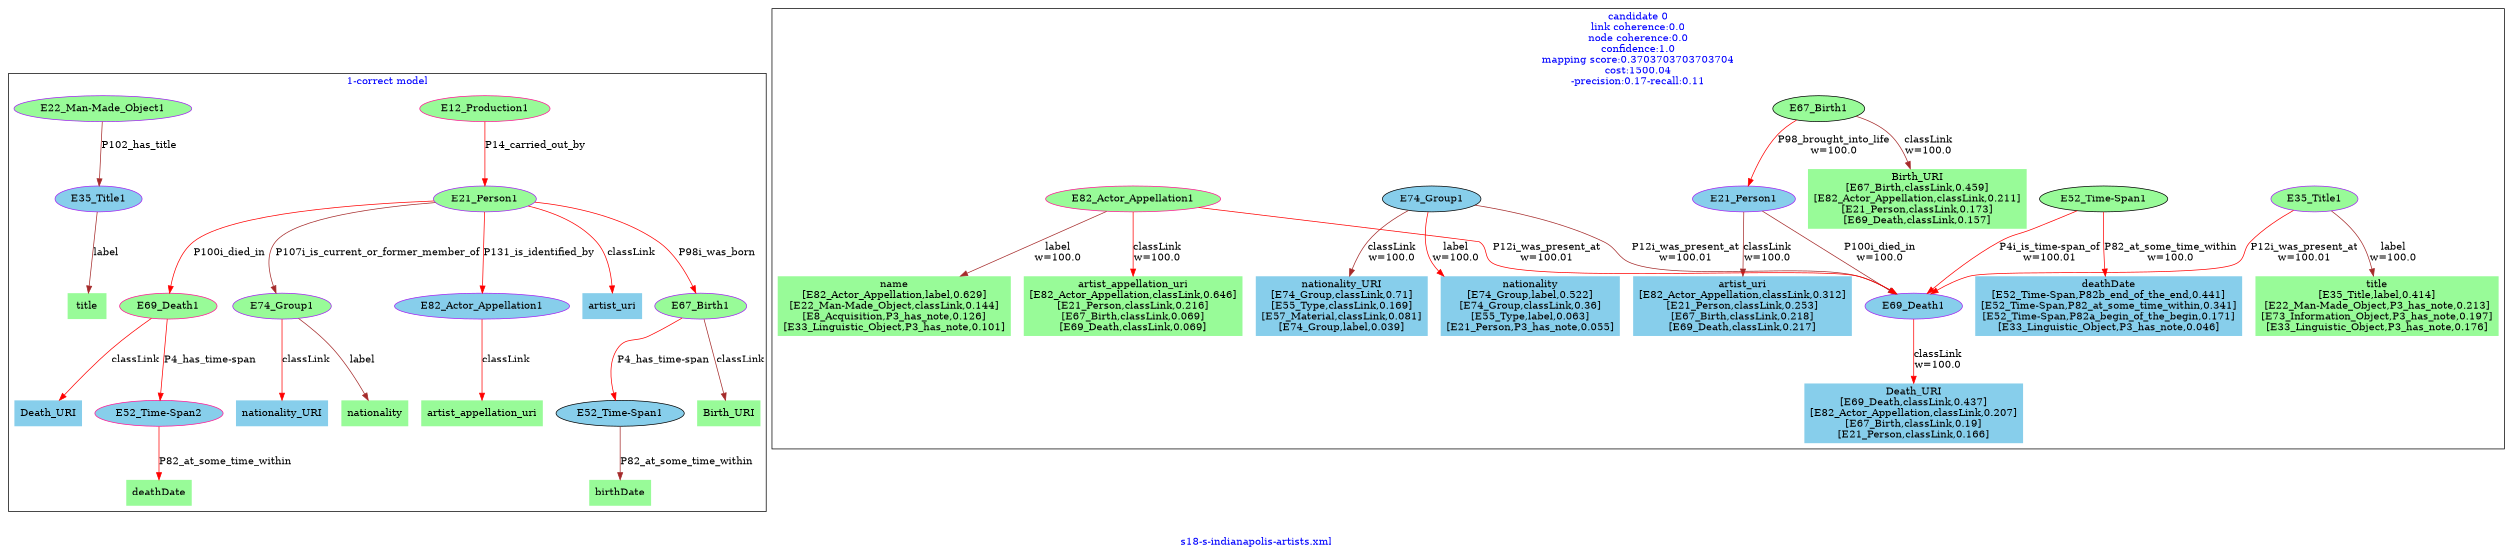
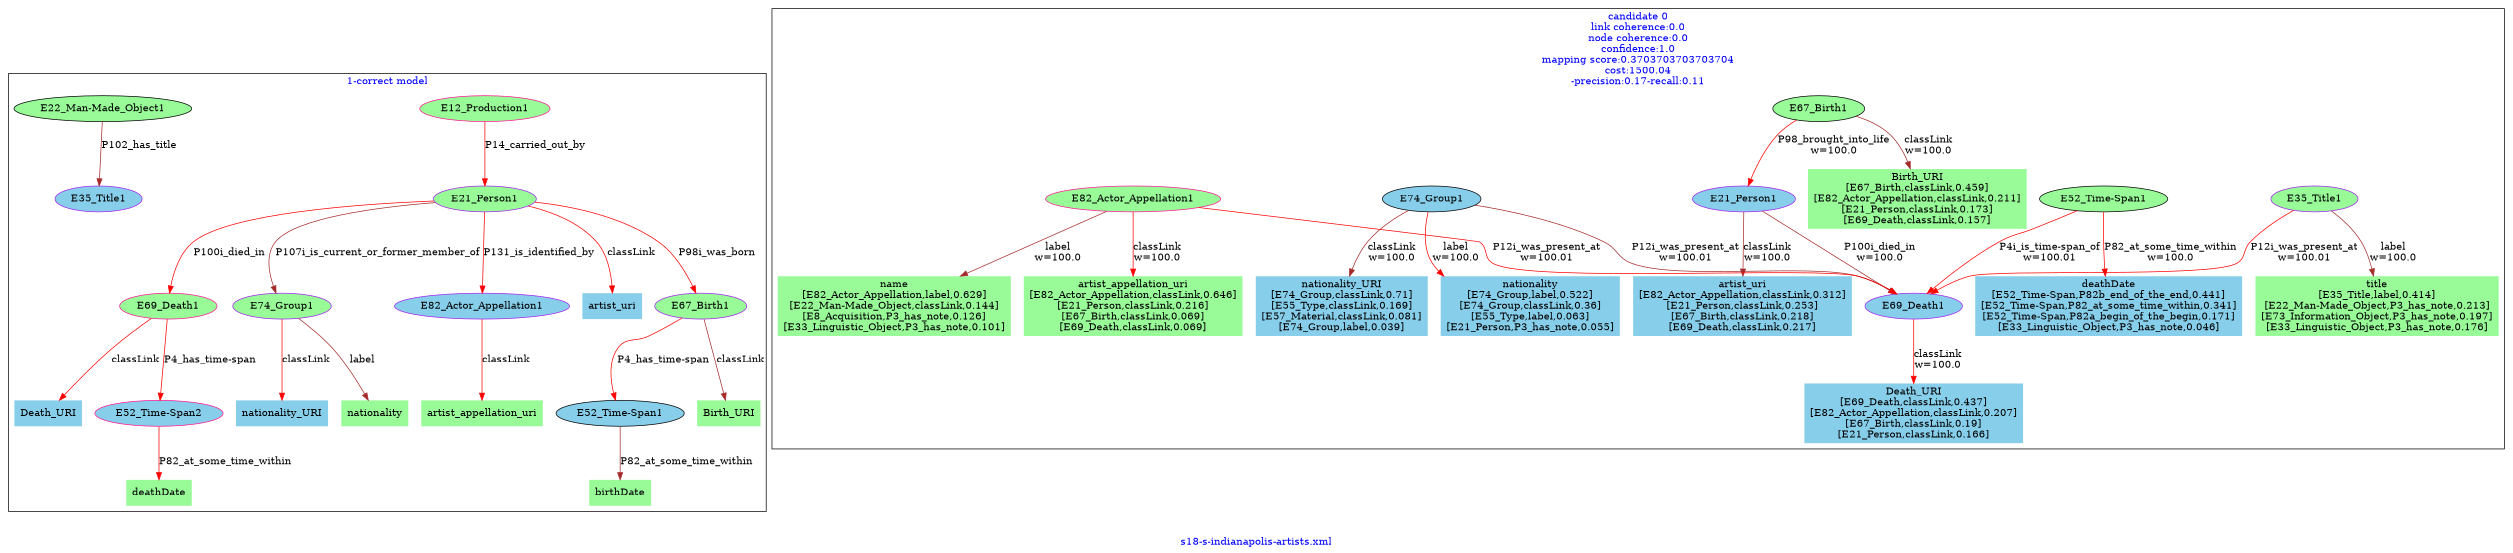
node "E22_Man-Made_Object1": color purple -> black
node "title": removed
